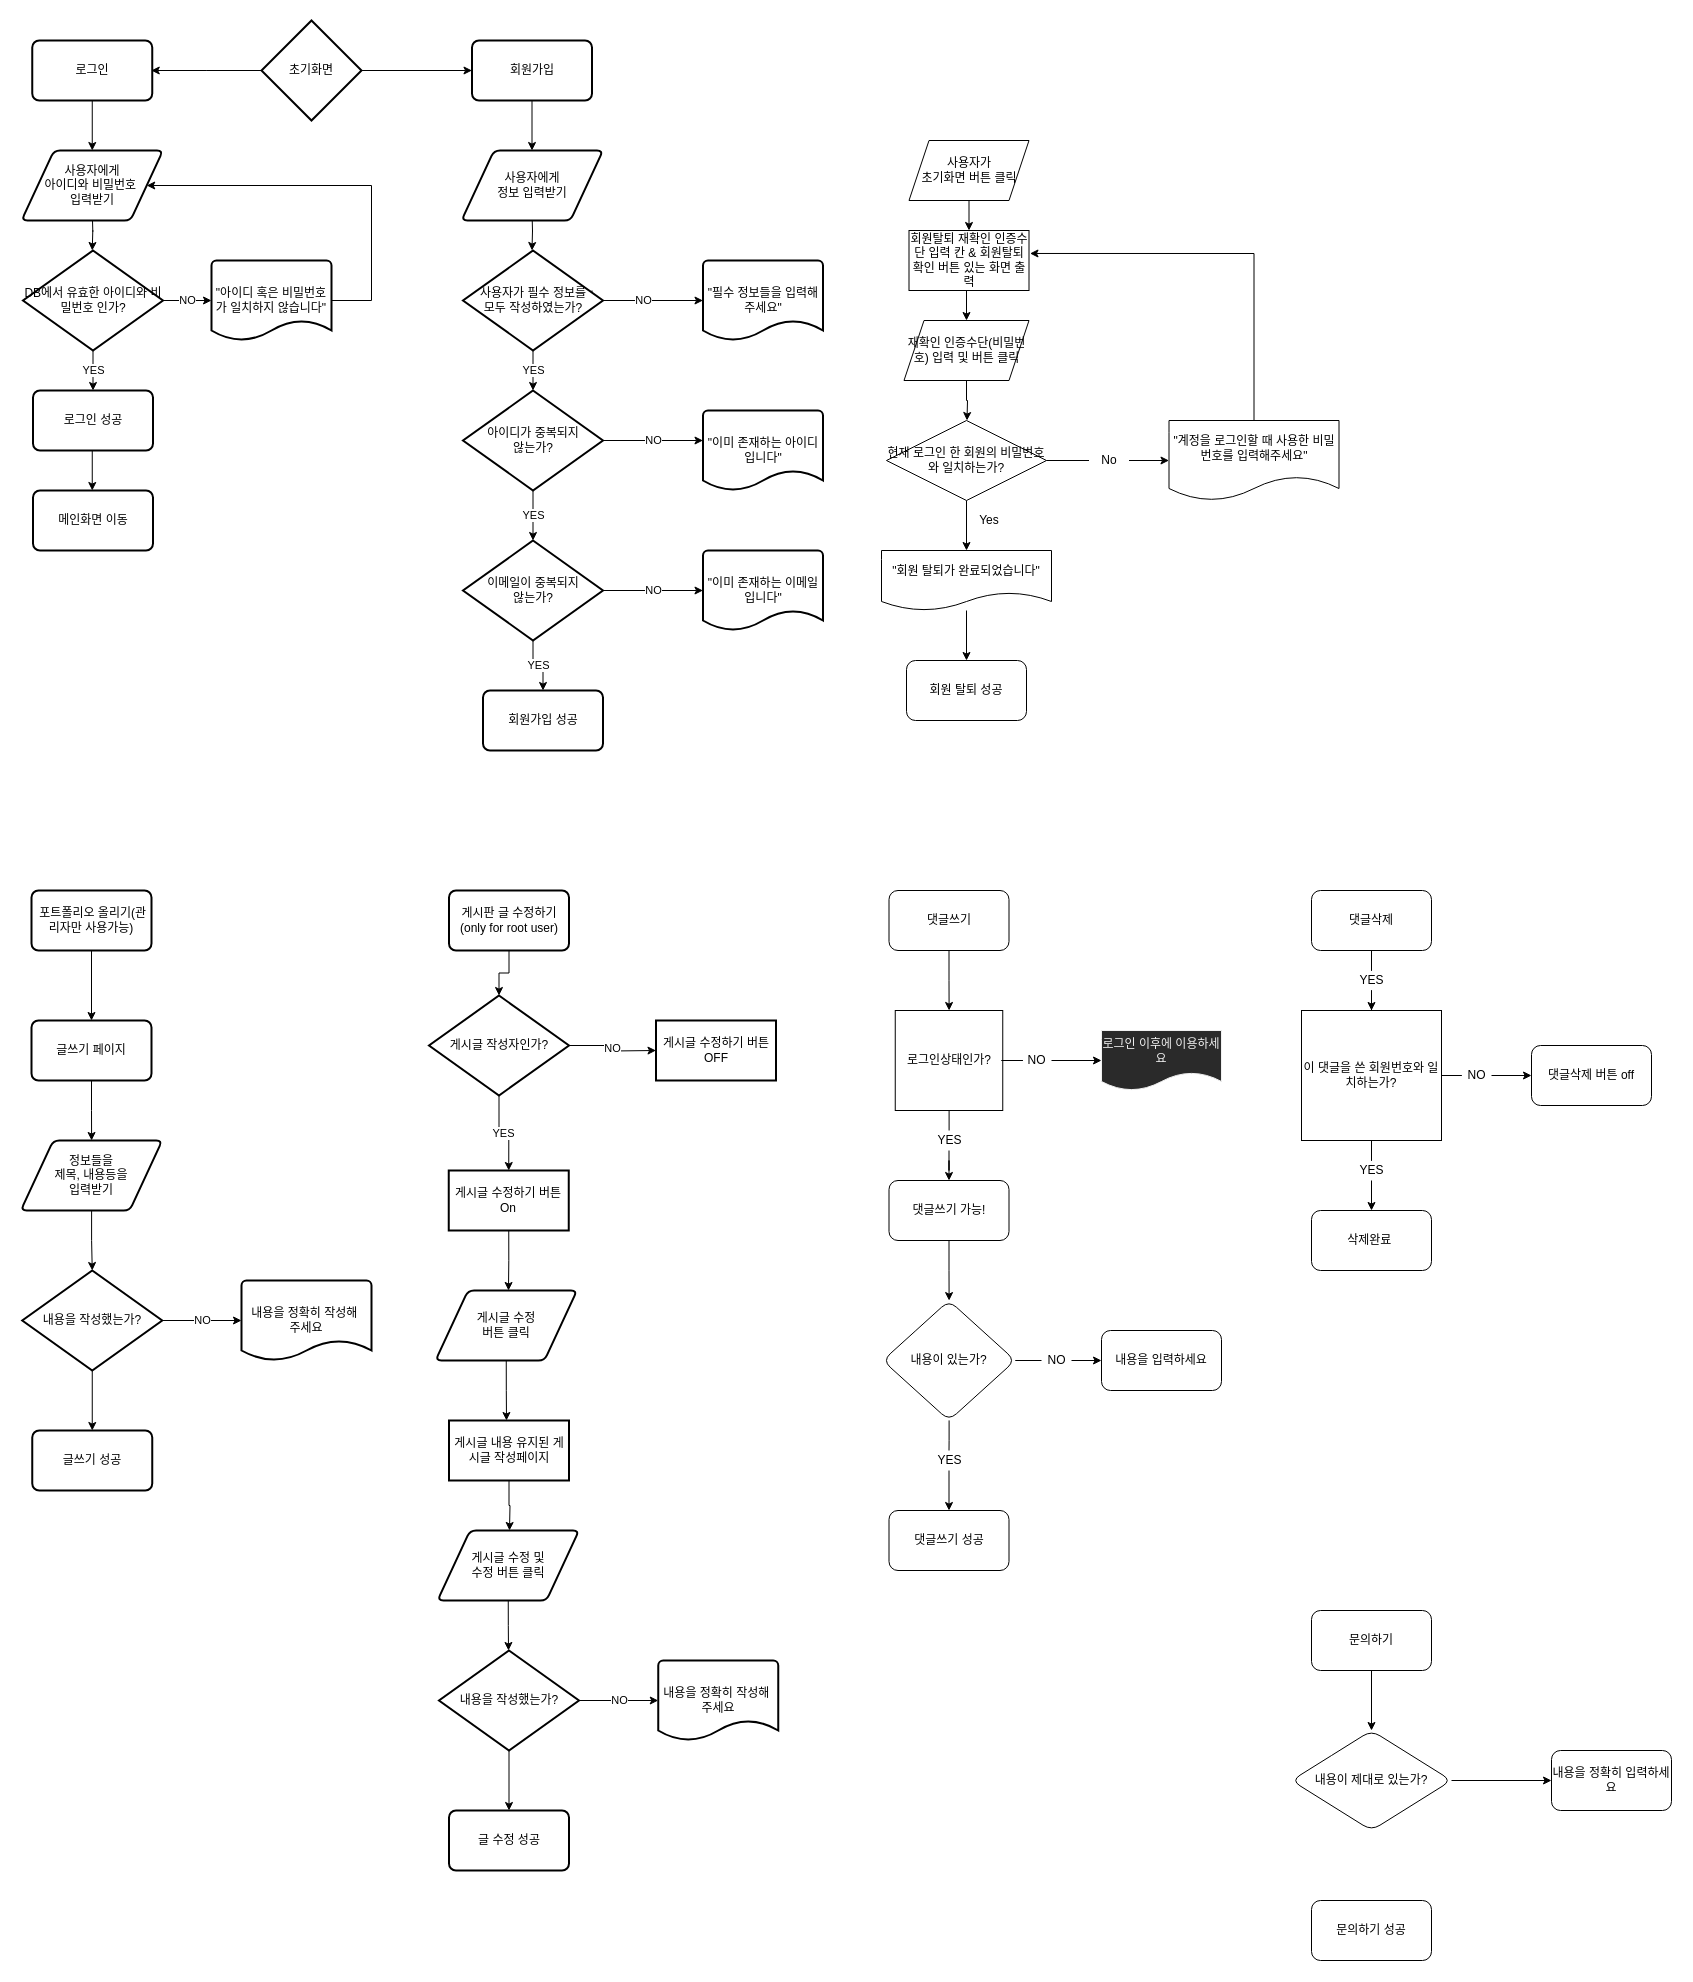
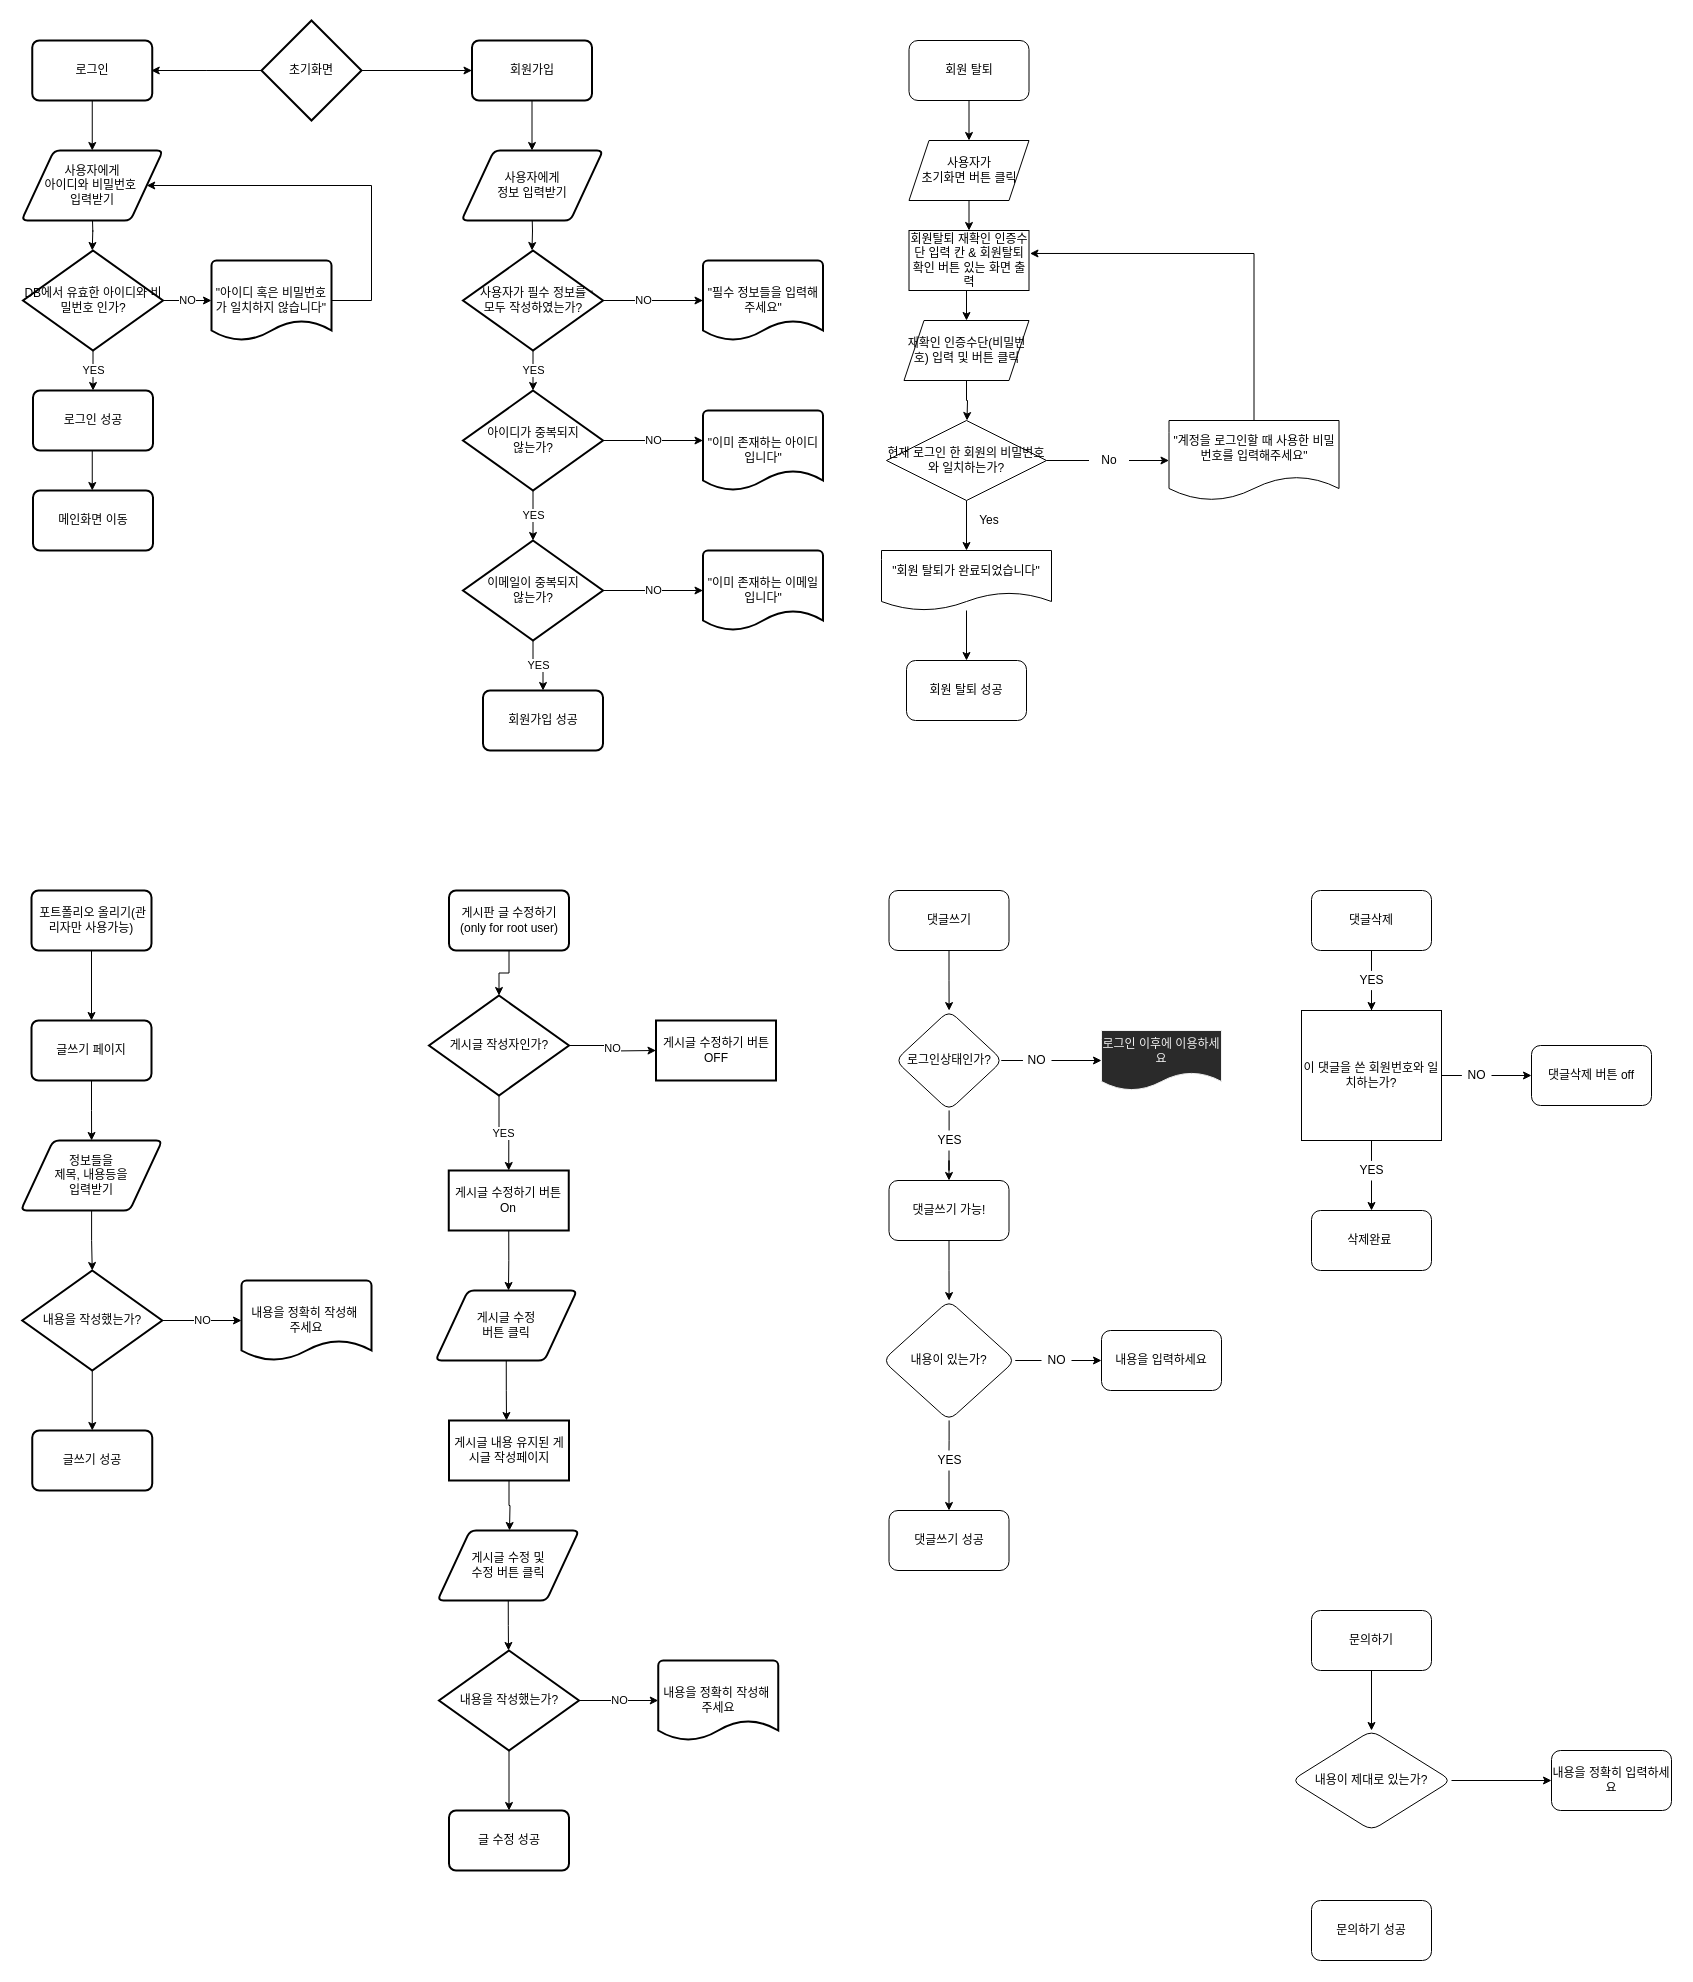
node "회원 탈퇴": added
edge "회원 탈퇴" -> "사용자가 초기화면 버튼 클릭": added
node "로그인상태인가?": shape rectangle -> diamond
